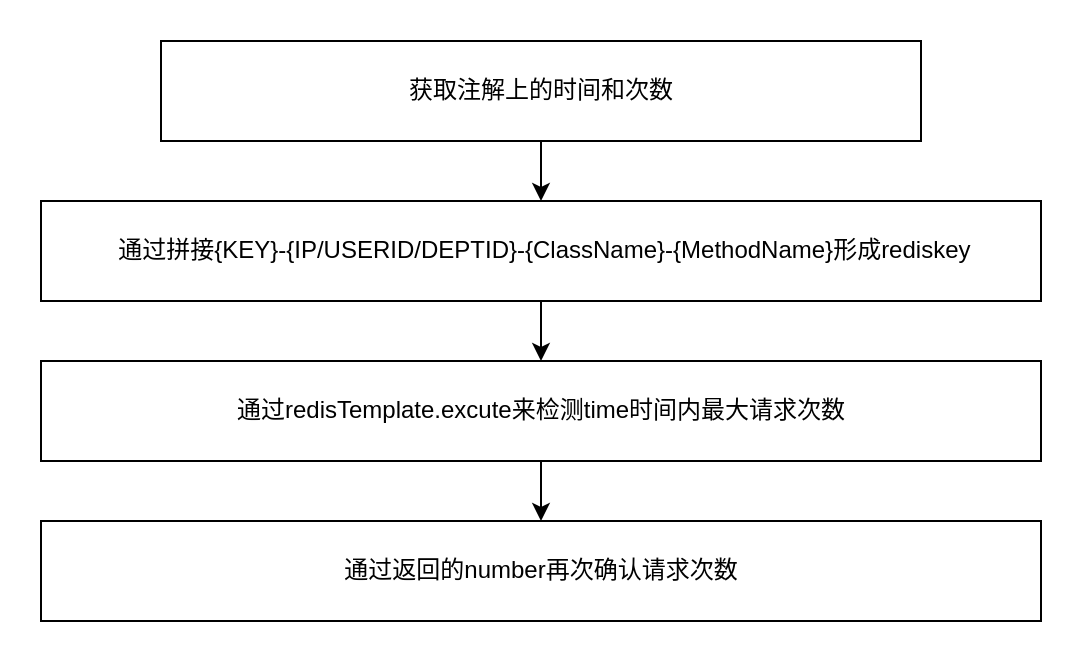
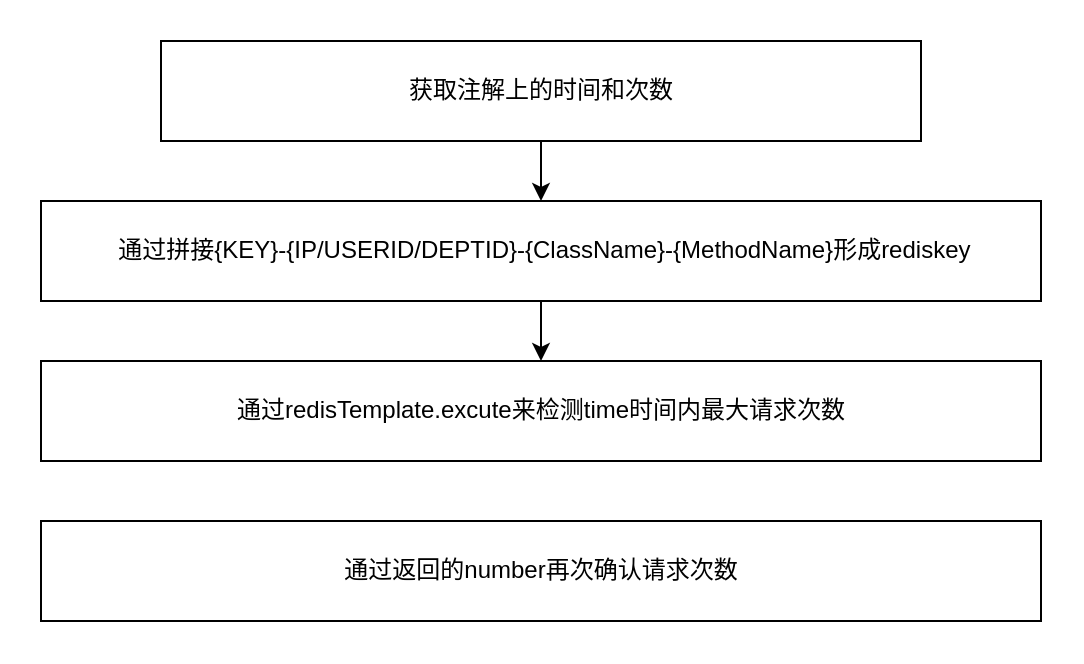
edge "通过redisTemplate.excute来检测time时间内最大请求次数" -> "通过返回的number再次确认请求次数": removed
